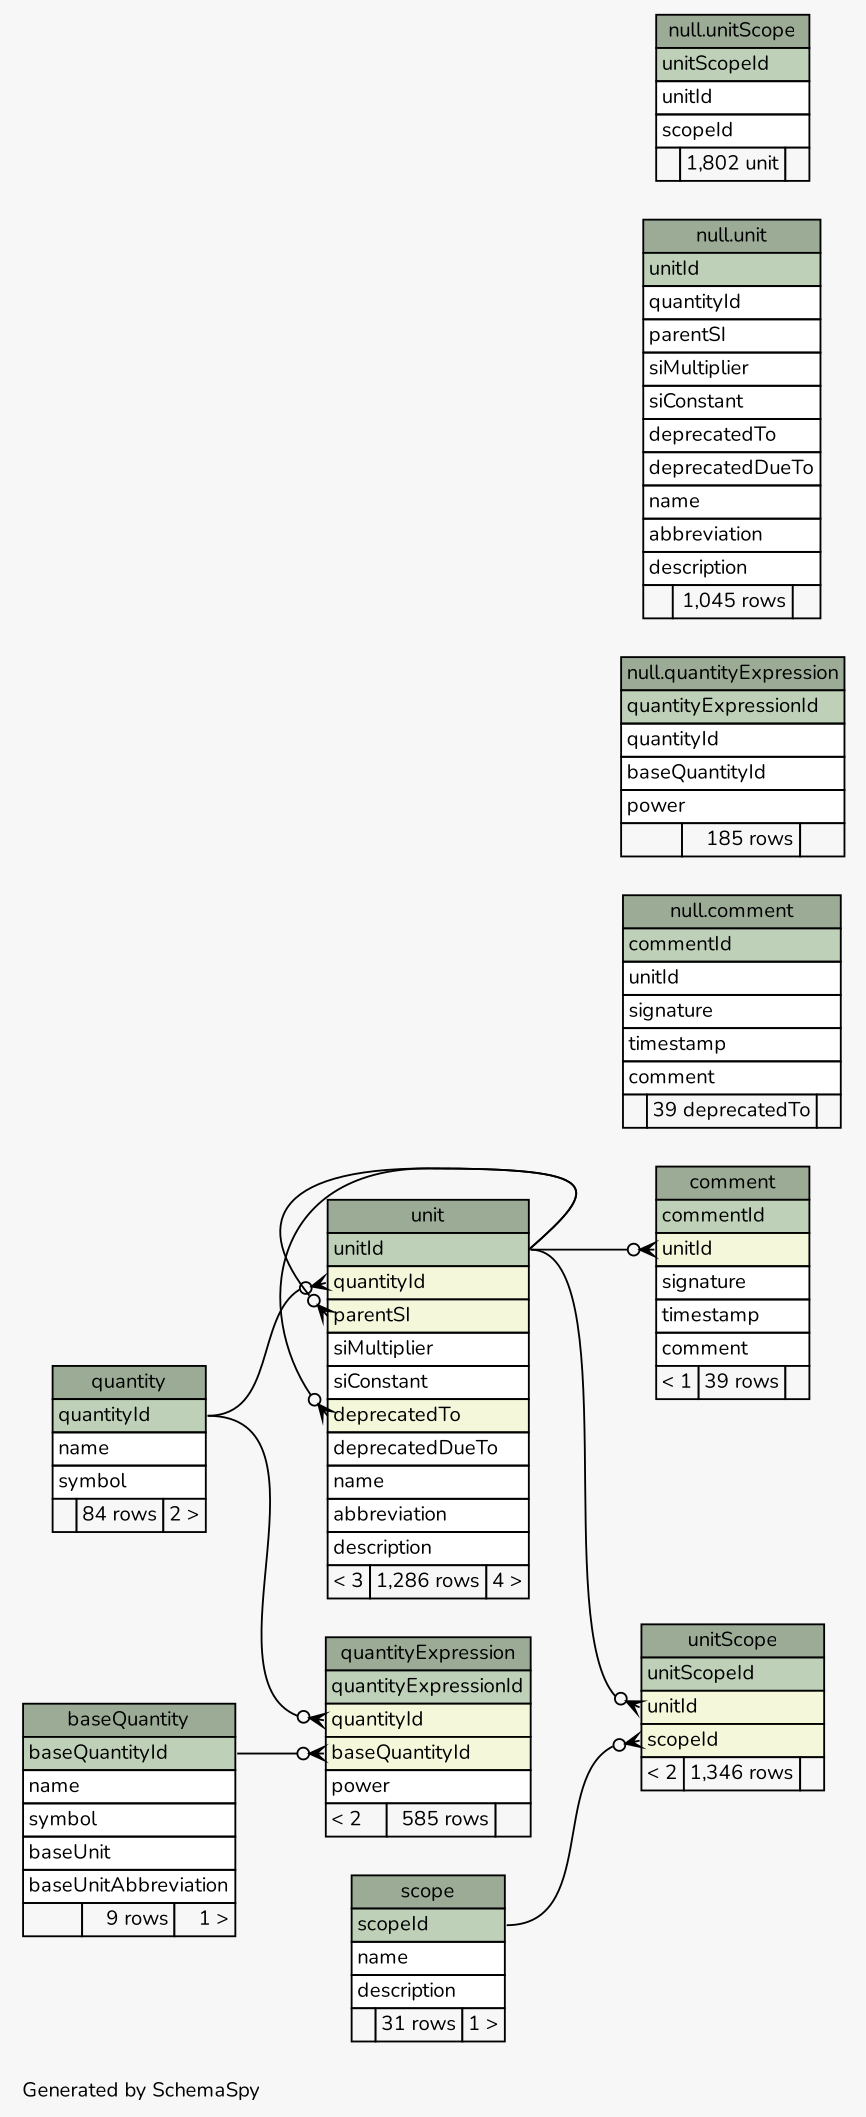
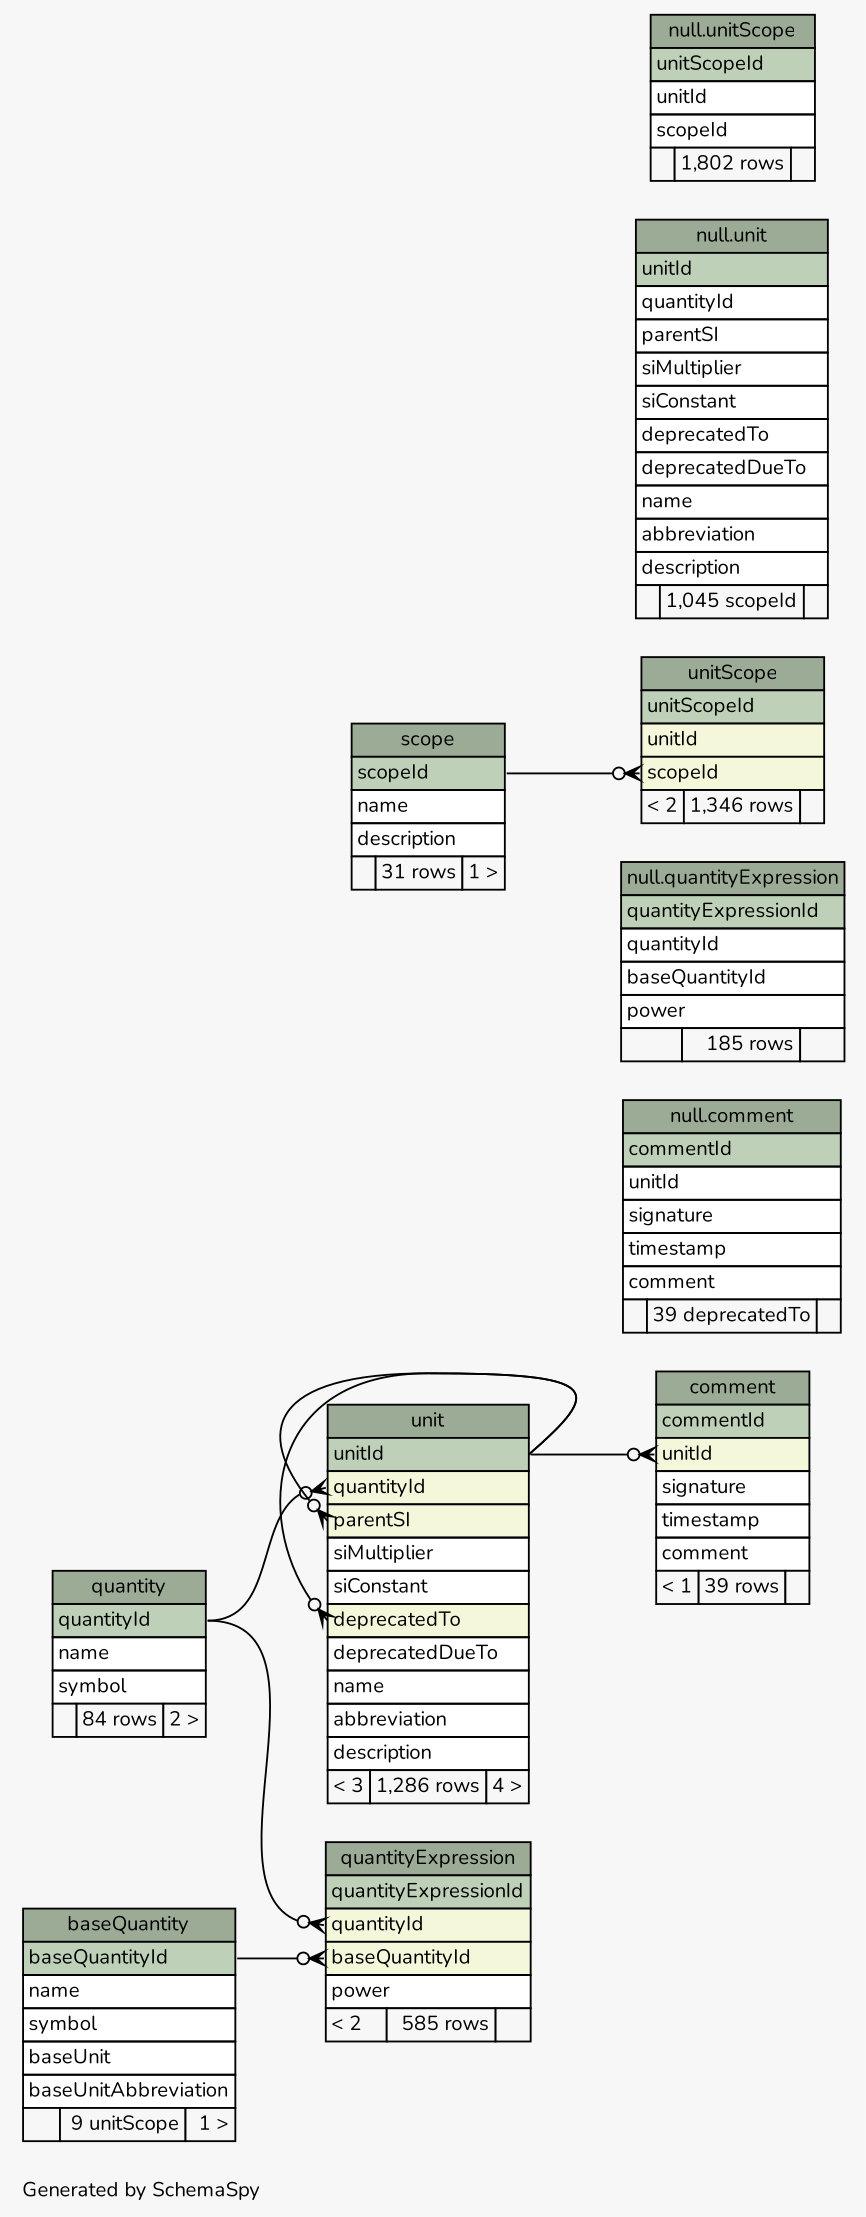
node "null.unitScope": text "1,802 unit" -> "1,802 rows"
node "null.unit": text "1,045 rows" -> "1,045 scopeId"
edge "unit" -> "unitScope": removed
node "baseQuantity": text "9 rows" -> "9 unitScope"
